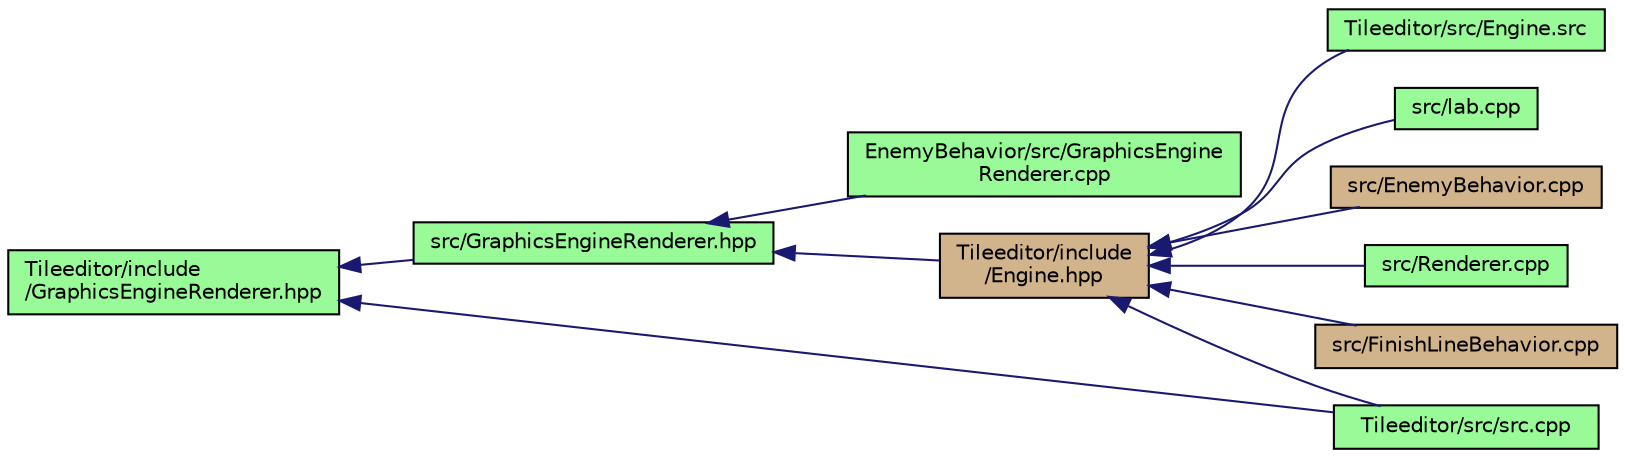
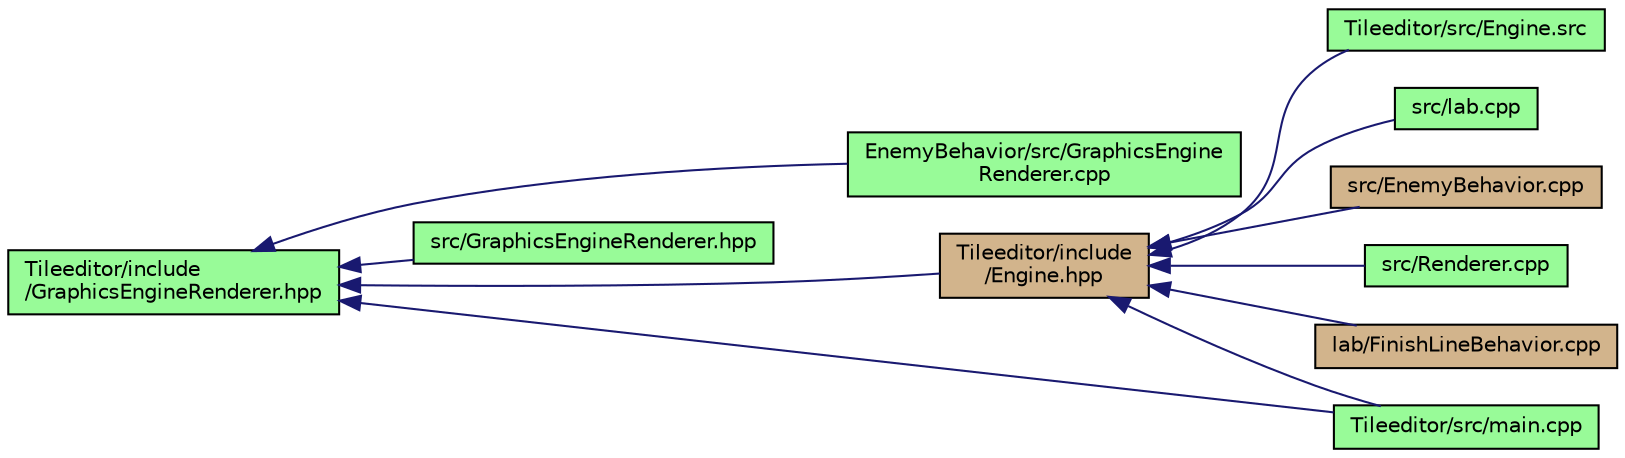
edge "EnemyBehavior/src/GraphicsEngine Renderer.cpp" -> "src/GraphicsEngineRenderer.hpp": now "EnemyBehavior/src/GraphicsEngine Renderer.cpp" -> "Tileeditor/include /GraphicsEngineRenderer.hpp"
edge "Tileeditor/include /Engine.hpp" -> "src/GraphicsEngineRenderer.hpp": now "Tileeditor/include /Engine.hpp" -> "Tileeditor/include /GraphicsEngineRenderer.hpp"
node "src/FinishLineBehavior.cpp": label "src/FinishLineBehavior.cpp" -> "lab/FinishLineBehavior.cpp"
node "Tileeditor/src/src.cpp": label "Tileeditor/src/src.cpp" -> "Tileeditor/src/main.cpp"
